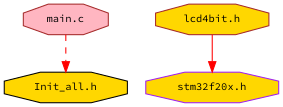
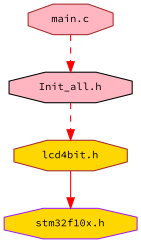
node "Init_all.h": fillcolor gold -> lightpink
node "stm32f20x.h": label "stm32f20x.h" -> "stm32f10x.h"
edge "Init_all.h" -> "lcd4bit.h": added
